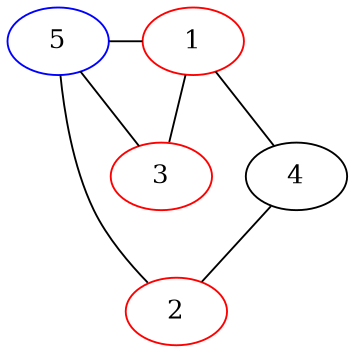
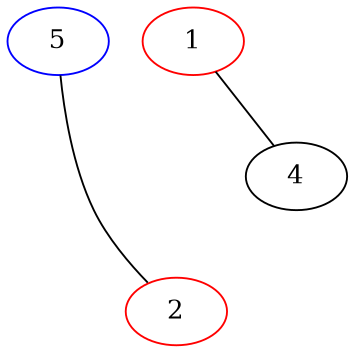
edge "5" -- "1": removed
node "3": removed
edge "4" -- "2": removed
